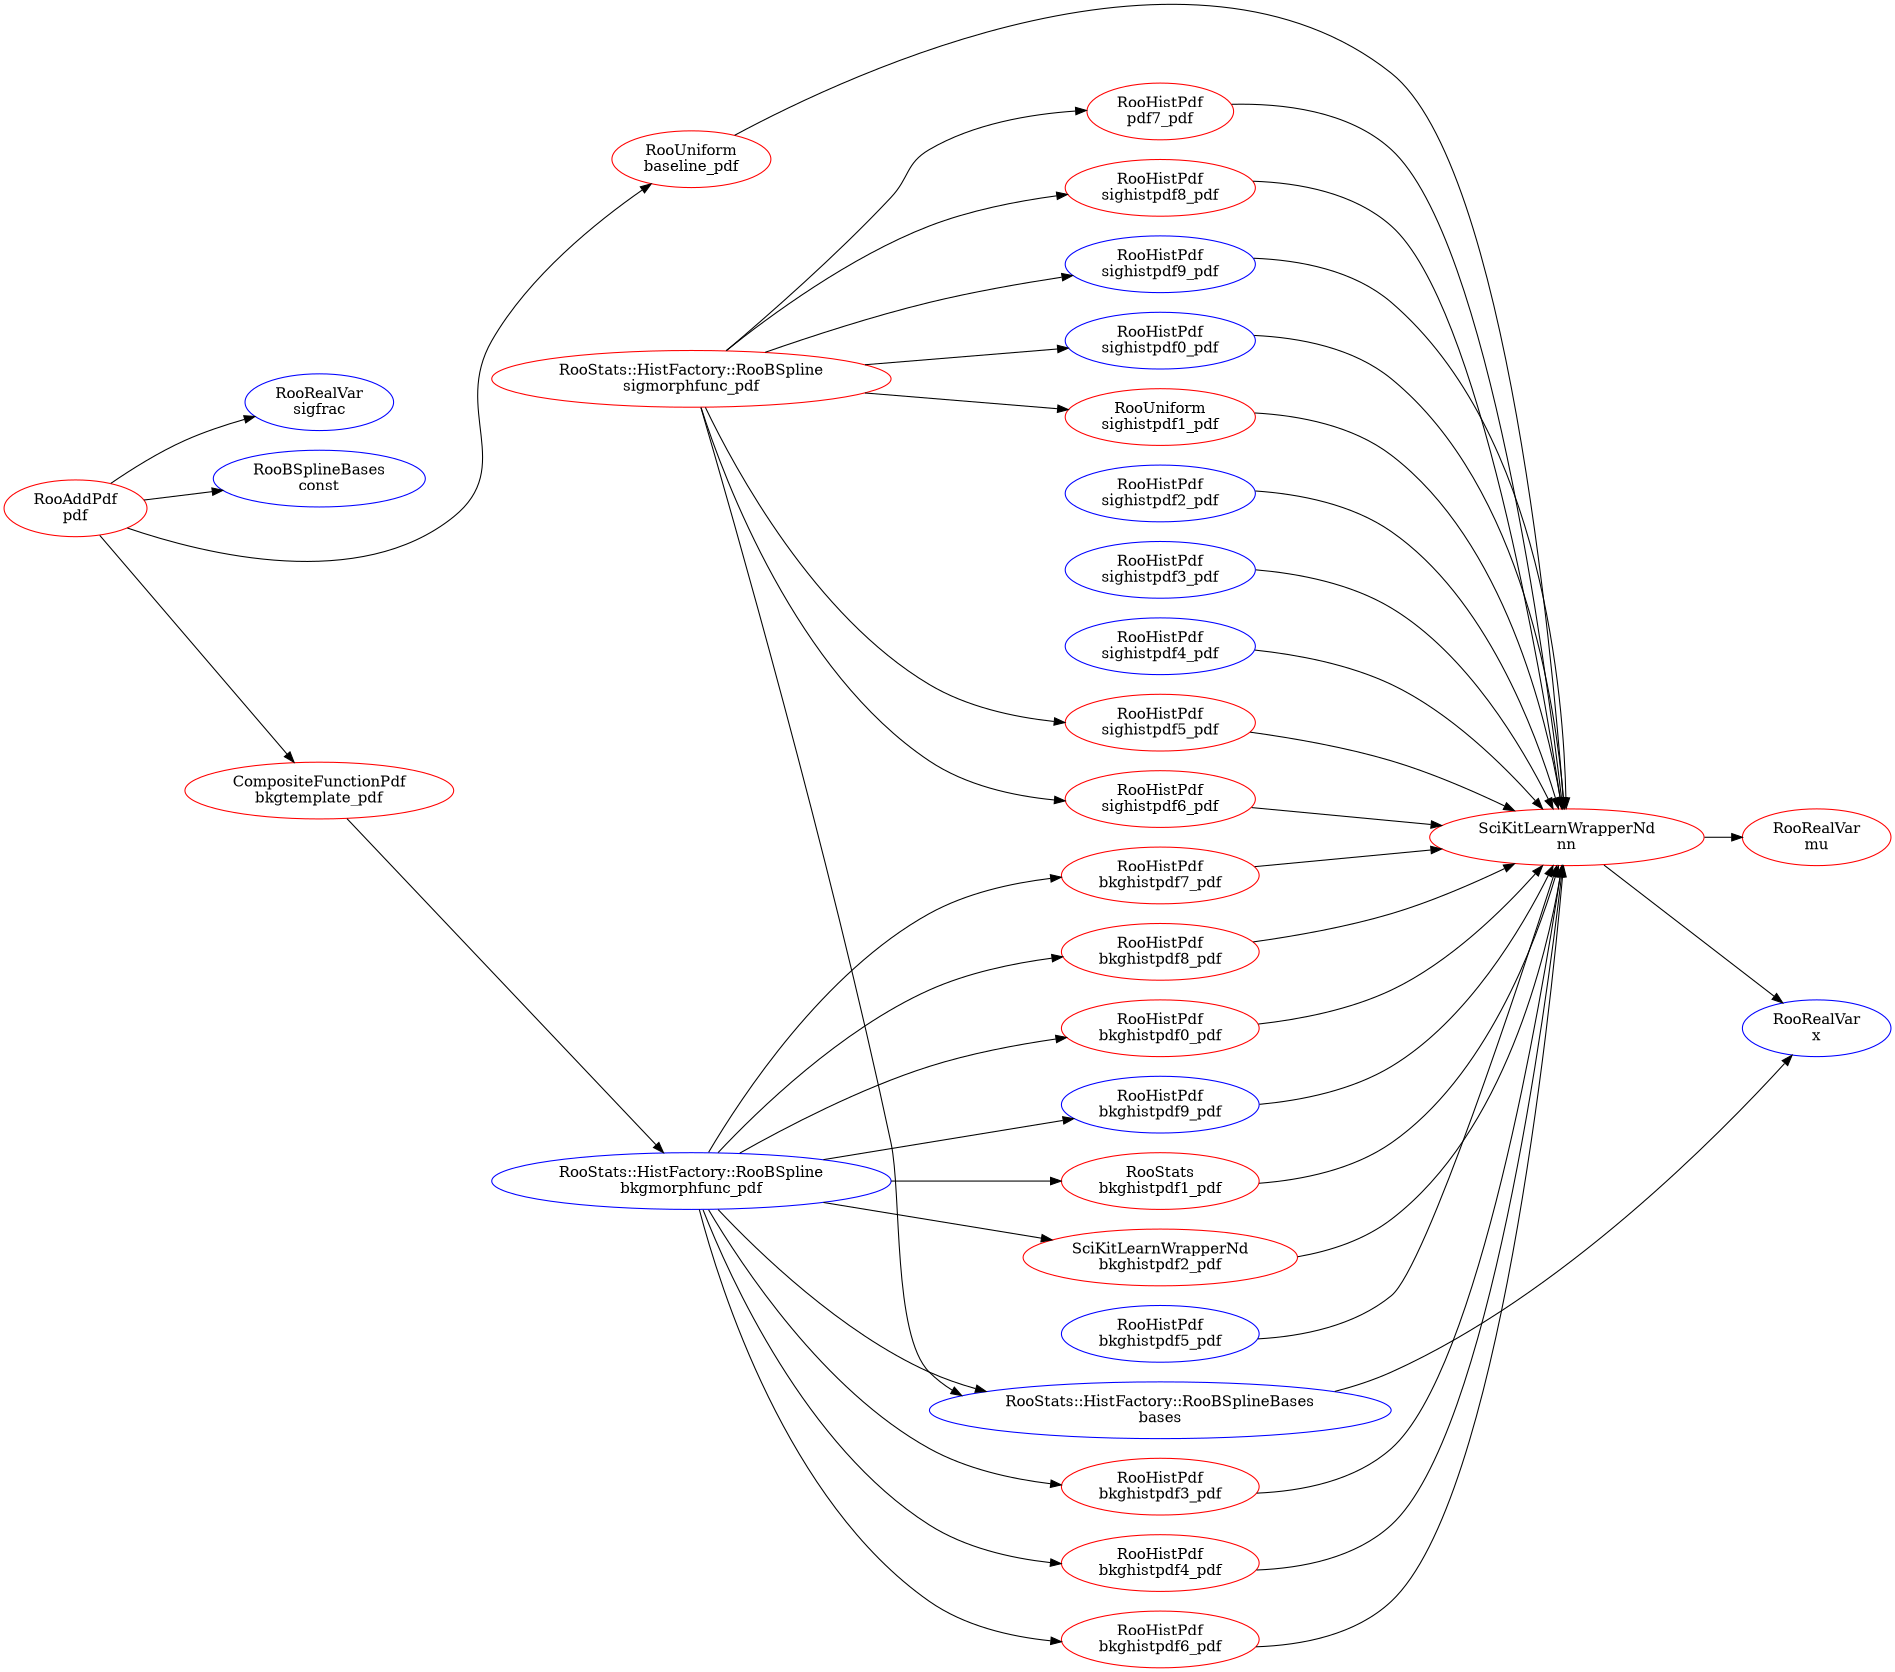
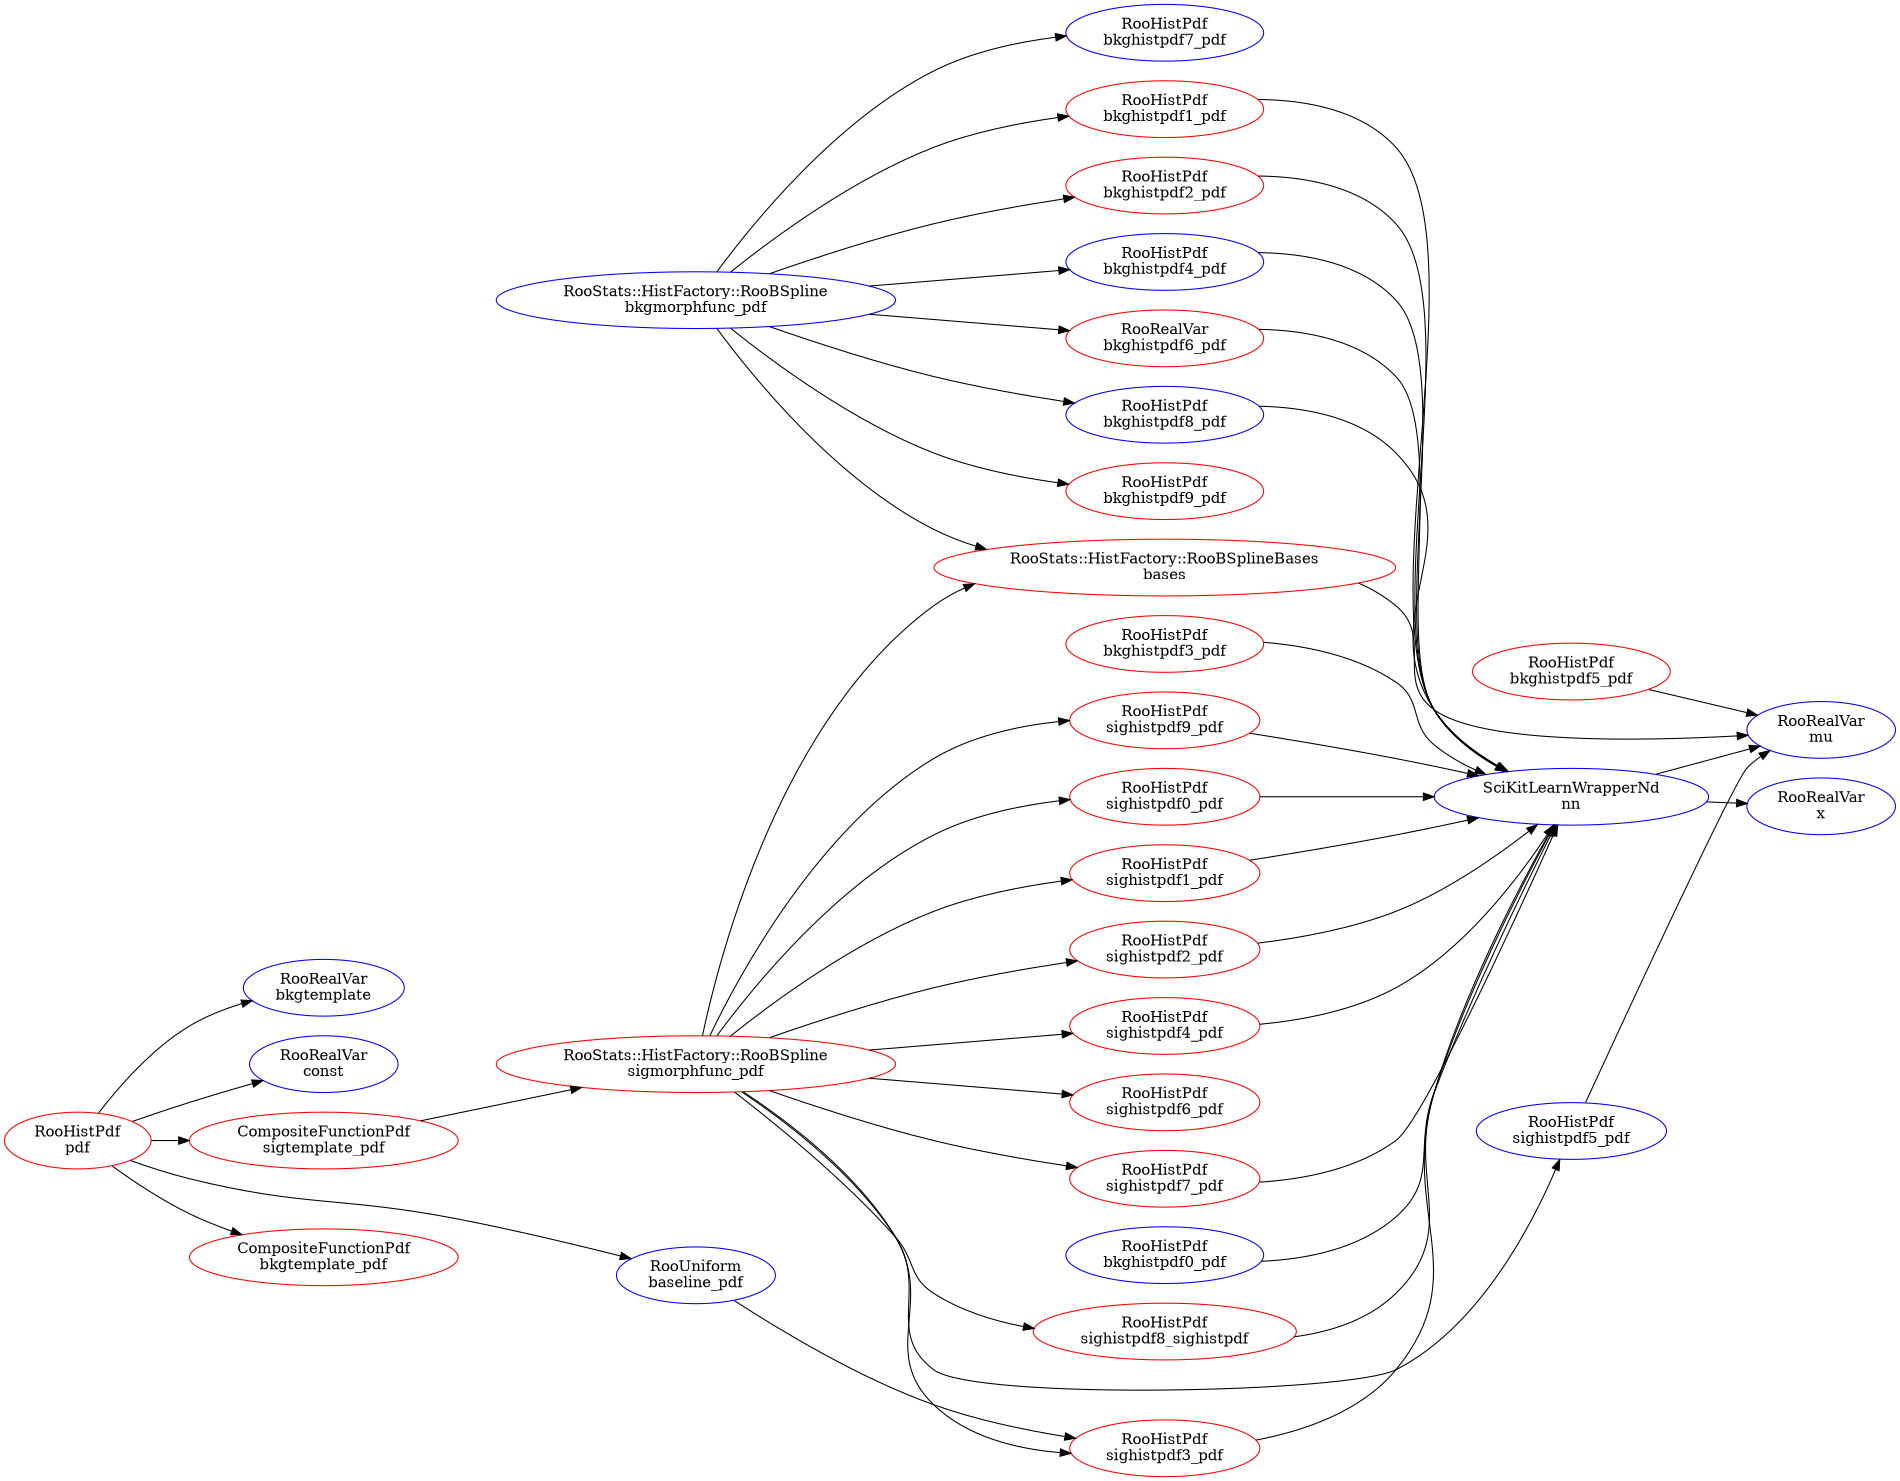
edge "RooUniform baseline_pdf" -> "SciKitLearnWrapperNd nn": now "RooUniform baseline_pdf" -> "RooHistPdf sighistpdf3_pdf"
node "RooHistPdf pdf7_pdf": label "RooHistPdf pdf7_pdf" -> "RooHistPdf sighistpdf7_pdf"
node "RooUniform baseline_pdf": color red -> blue
node "RooHistPdf sighistpdf8_pdf": label "RooHistPdf sighistpdf8_pdf" -> "RooHistPdf sighistpdf8_sighistpdf"
node "RooHistPdf sighistpdf9_pdf": color blue -> red
node "RooHistPdf sighistpdf0_pdf": color blue -> red
node "RooRealVar sigfrac": label "RooRealVar sigfrac" -> "RooRealVar bkgtemplate"
node "RooUniform sighistpdf1_pdf": label "RooUniform sighistpdf1_pdf" -> "RooHistPdf sighistpdf1_pdf"
node "RooBSplineBases const": label "RooBSplineBases const" -> "RooRealVar const"
node "RooHistPdf sighistpdf2_pdf": color blue -> red
node "RooAddPdf pdf": label "RooAddPdf pdf" -> "RooHistPdf pdf"
node "RooHistPdf sighistpdf3_pdf": color blue -> red
node "RooHistPdf sighistpdf4_pdf": color blue -> red
node "RooHistPdf sighistpdf5_pdf": color red -> blue
edge "RooHistPdf sighistpdf5_pdf" -> "SciKitLearnWrapperNd nn": now "RooHistPdf sighistpdf5_pdf" -> "RooRealVar mu"
edge "RooHistPdf sighistpdf6_pdf" -> "SciKitLearnWrapperNd nn": removed
node "SciKitLearnWrapperNd nn": color red -> blue
node "RooRealVar mu": color red -> blue
edge "RooHistPdf bkghistpdf7_pdf" -> "SciKitLearnWrapperNd nn": removed
node "RooHistPdf bkghistpdf7_pdf": color red -> blue
node "RooHistPdf bkghistpdf8_pdf": color red -> blue
edge "CompositeFunctionPdf bkgtemplate_pdf" -> "RooStats::HistFactory::RooBSpline bkgmorphfunc_pdf": removed
edge "RooStats::HistFactory::RooBSpline sigmorphfunc_pdf" -> "RooHistPdf sighistpdf2_pdf": added
node "RooHistPdf bkghistpdf0_pdf": color red -> blue
edge "RooHistPdf bkghistpdf9_pdf" -> "SciKitLearnWrapperNd nn": removed
edge "RooStats::HistFactory::RooBSpline sigmorphfunc_pdf" -> "RooHistPdf sighistpdf4_pdf": added
edge "RooStats::HistFactory::RooBSpline bkgmorphfunc_pdf" -> "RooHistPdf bkghistpdf0_pdf": removed
node "RooHistPdf bkghistpdf9_pdf": color blue -> red
node "CompositeFunctionPdf sigtemplate_pdf": added
edge "RooHistPdf bkghistpdf5_pdf" -> "SciKitLearnWrapperNd nn": now "RooHistPdf bkghistpdf5_pdf" -> "RooRealVar mu"
node "RooStats bkghistpdf1_pdf": label "RooStats bkghistpdf1_pdf" -> "RooHistPdf bkghistpdf1_pdf"
edge "RooStats::HistFactory::RooBSplineBases bases" -> "RooRealVar x": now "RooStats::HistFactory::RooBSplineBases bases" -> "RooRealVar mu"
node "SciKitLearnWrapperNd bkghistpdf2_pdf": label "SciKitLearnWrapperNd bkghistpdf2_pdf" -> "RooHistPdf bkghistpdf2_pdf"
node "RooHistPdf bkghistpdf5_pdf": color blue -> red
edge "RooStats::HistFactory::RooBSpline sigmorphfunc_pdf" -> "RooHistPdf sighistpdf3_pdf": added
edge "RooStats::HistFactory::RooBSpline bkgmorphfunc_pdf" -> "RooHistPdf bkghistpdf3_pdf": removed
node "RooStats::HistFactory::RooBSplineBases bases": color blue -> red
node "RooHistPdf bkghistpdf4_pdf": color red -> blue
node "RooHistPdf bkghistpdf6_pdf": label "RooHistPdf bkghistpdf6_pdf" -> "RooRealVar bkghistpdf6_pdf"
